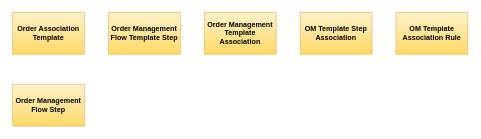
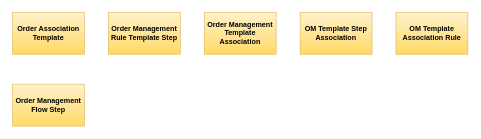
node "Order Management Flow Template Step": label "Order Management Flow Template Step" -> "Order Management Rule Template Step"
